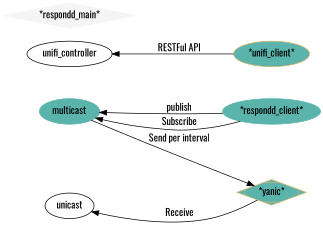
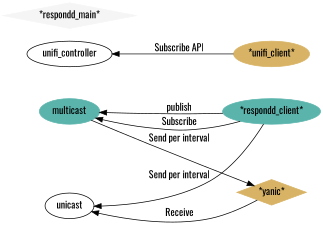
edge "*unifi_client*" -> "unifi_controller": label "RESTFul API" -> "Subscribe API"
node "*unifi_client*": fillcolor #5ab4ac -> #d8b365
edge "*respondd_client*" -> "unicast": added, label "Send per interval"
node "*yanic*": fillcolor #5ab4ac -> #d8b365
